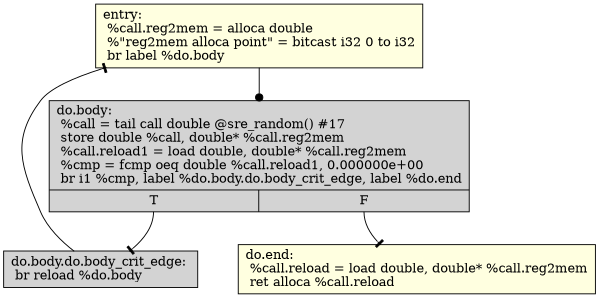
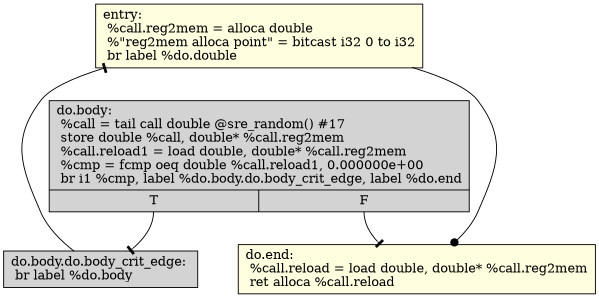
node "entry:": text "br label %do.body" -> "br label %do.double"
edge "entry:" -> "do.body:": now "entry:" -> "do.end:"
node "do.body.do.body_crit_edge:": text "br reload %do.body" -> "br label %do.body"
